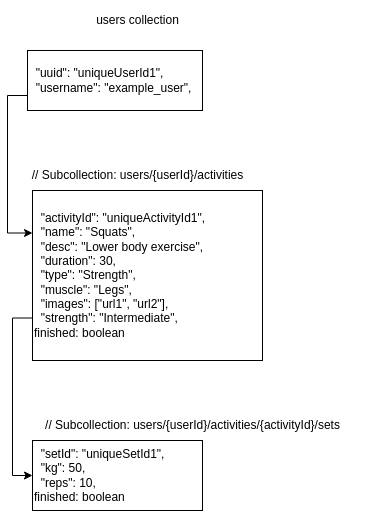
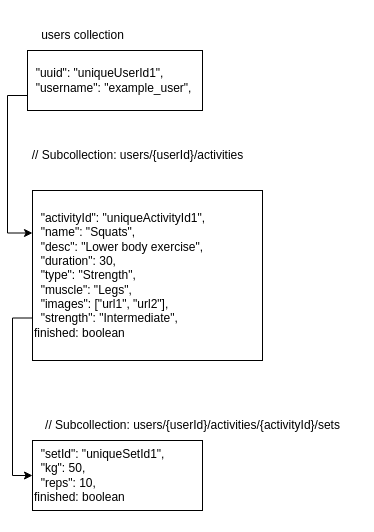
node "users collection": moved (138, 21) -> (83, 36)
node "// Subcollection: users/{userId}/activities": moved (138, 176) -> (138, 156)
